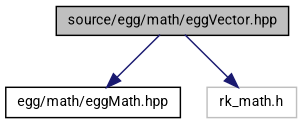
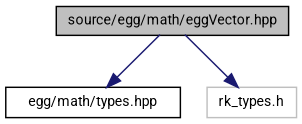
node "egg/math/eggMath.hpp": label "egg/math/eggMath.hpp" -> "egg/math/types.hpp"
node "rk_math.h": label "rk_math.h" -> "rk_types.h"
